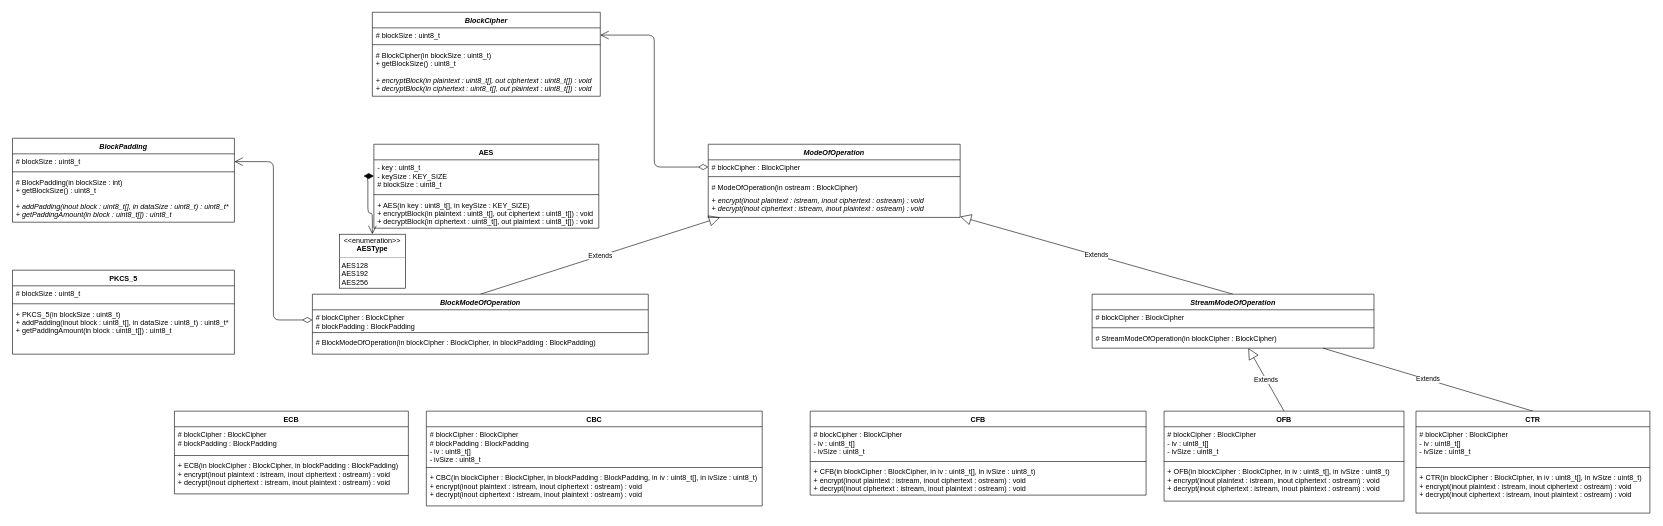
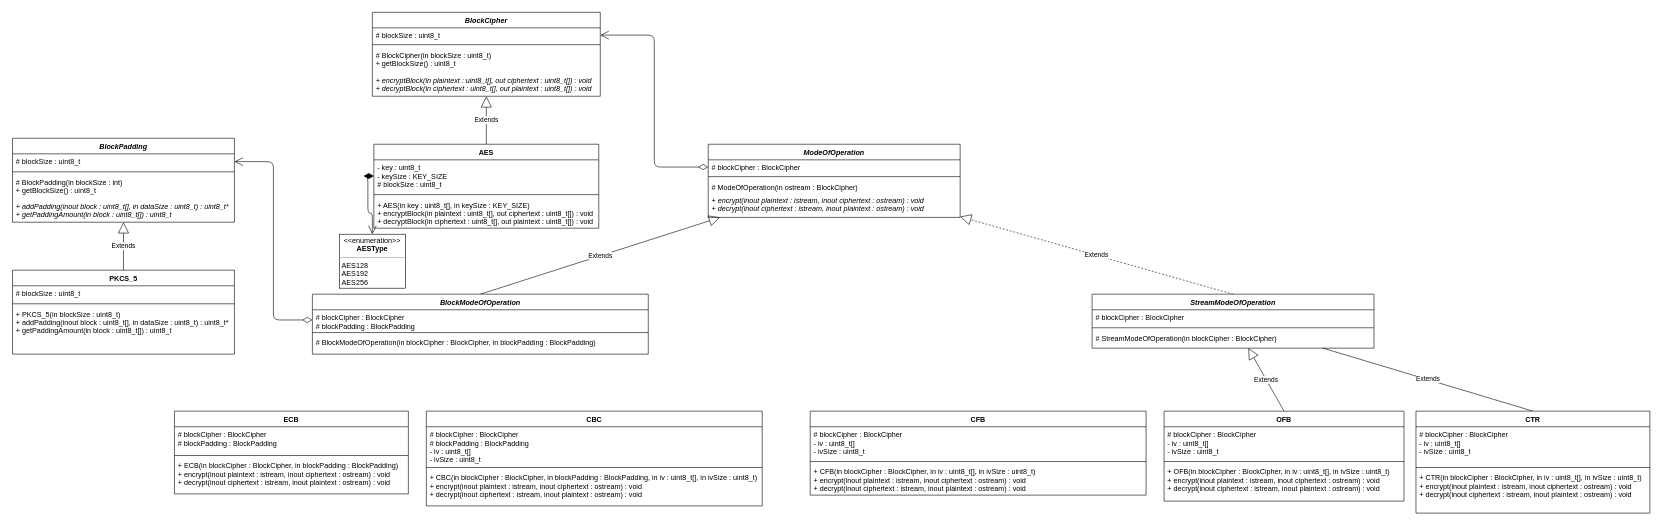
edge "AES" -> "BlockCipher": added, label "Extends"
edge "PKCS_5" -> "BlockPadding": added, label "Extends"
edge "StreamModeOfOperation" -> "ModeOfOperation": style solid -> dashed
